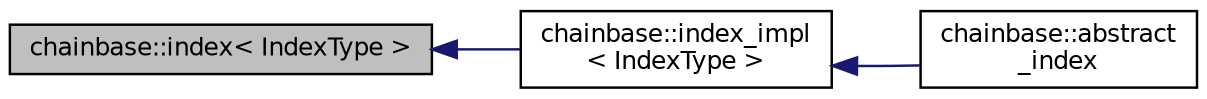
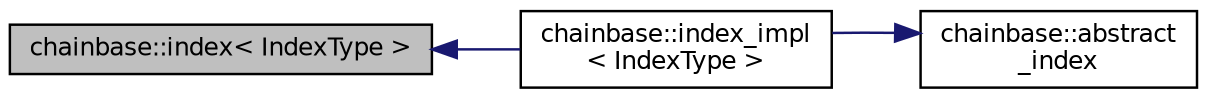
edge "chainbase::abstract _index" -> "chainbase::index_impl < IndexType >": reversed
